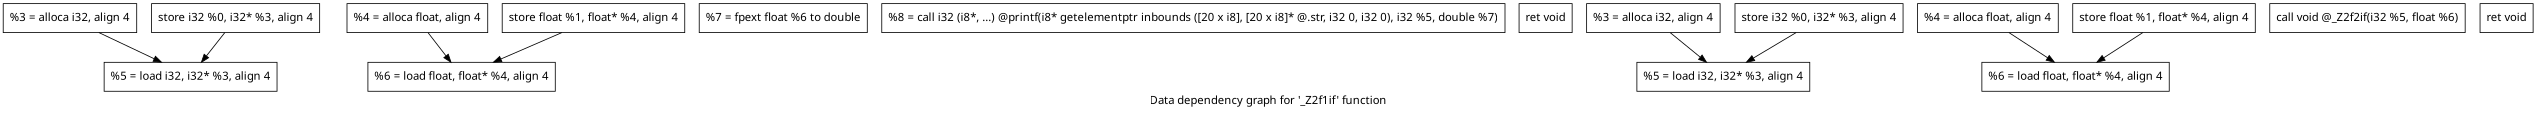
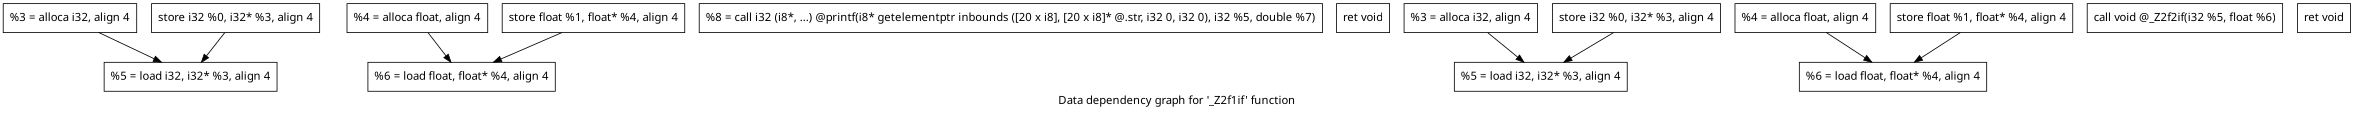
node "%7 = fpext float %6 to double": removed
